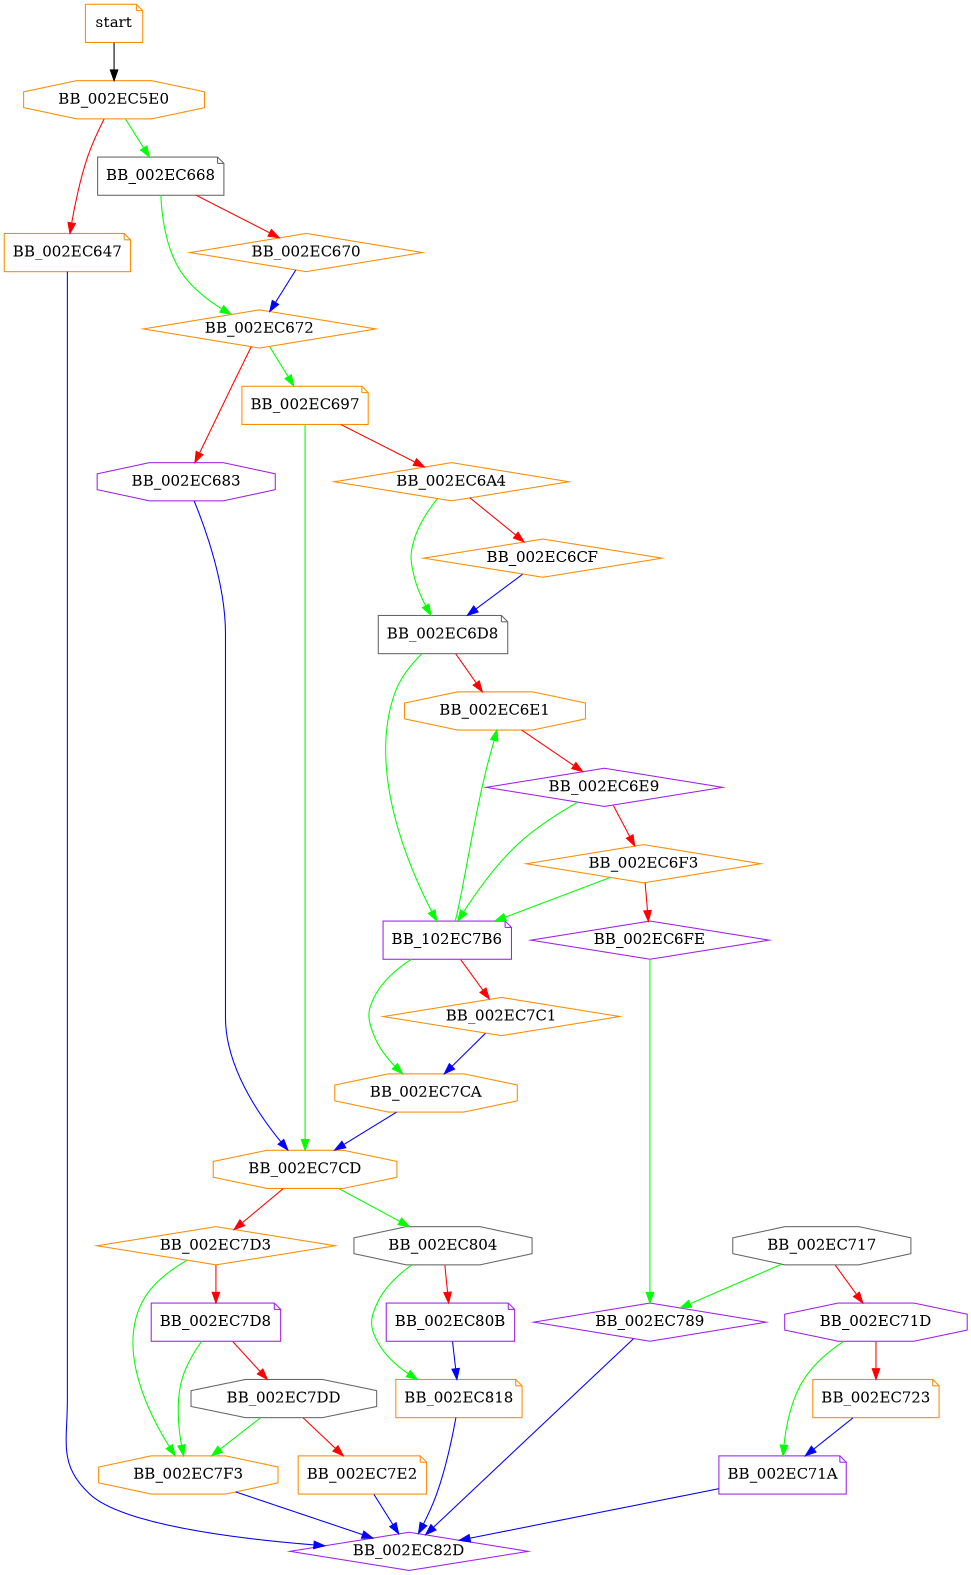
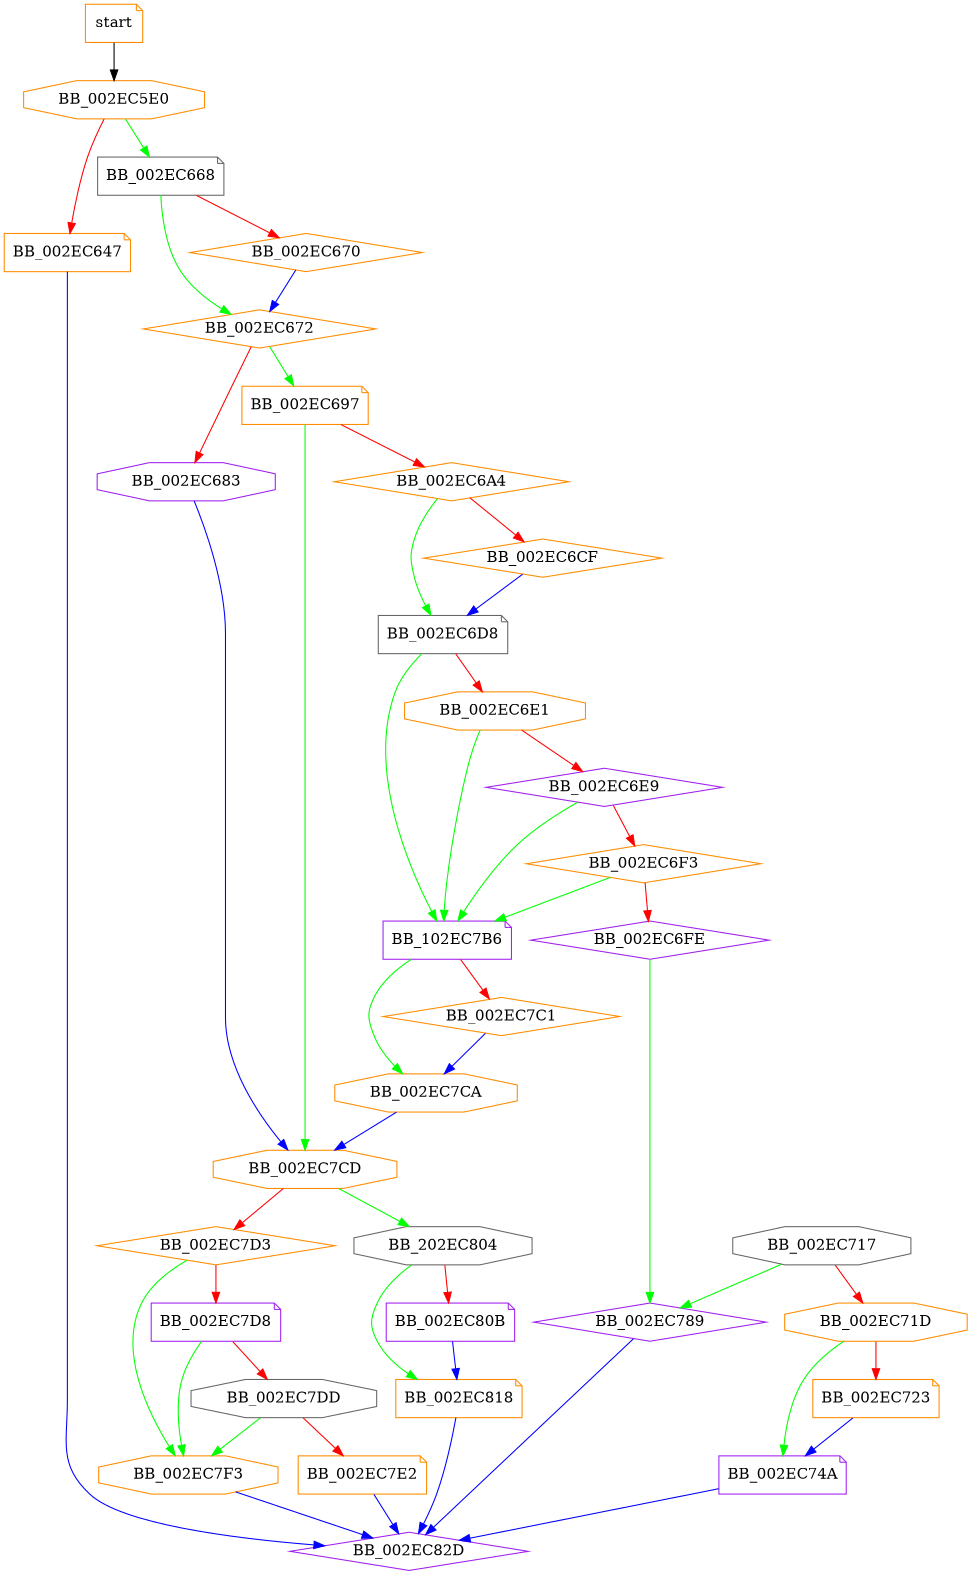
edge "BB_102EC7B6" -> "BB_002EC6E1": reversed
node "BB_002EC804": label "BB_002EC804" -> "BB_202EC804"
node "BB_002EC71D": color purple -> darkorange
node "BB_002EC71A": label "BB_002EC71A" -> "BB_002EC74A"
